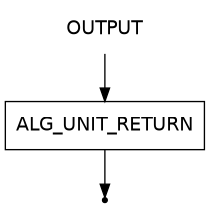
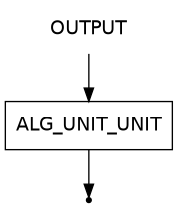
node "ALG_UNIT_RETURN": label "ALG_UNIT_RETURN" -> "ALG_UNIT_UNIT"
